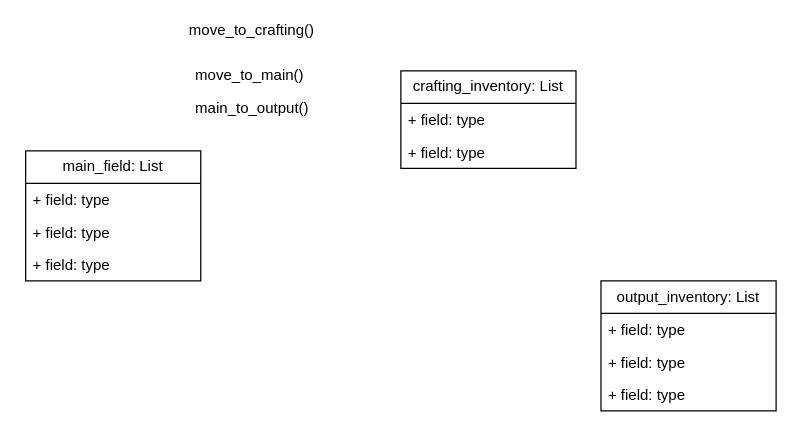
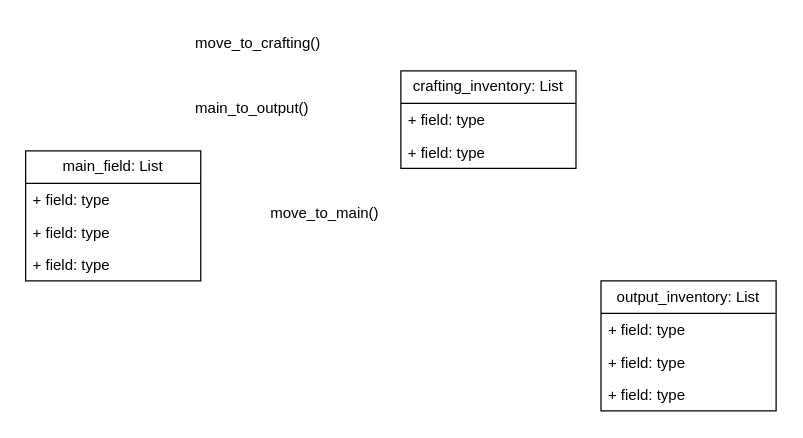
node "move_to_crafting()": moved (269, 29) -> (276, 42)
node "move_to_main()": moved (276, 74) -> (351, 212)
